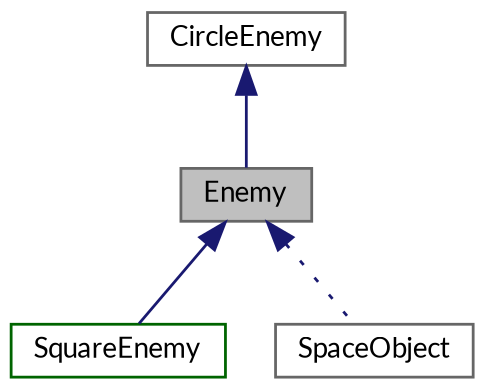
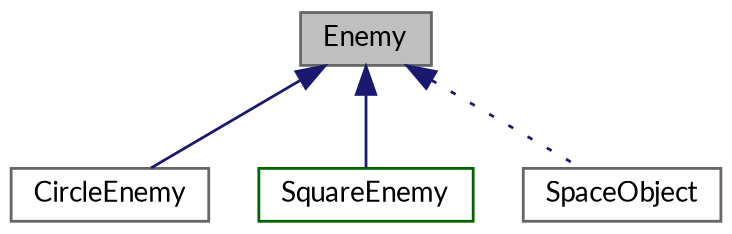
edge "Enemy" -> "CircleEnemy": reversed
